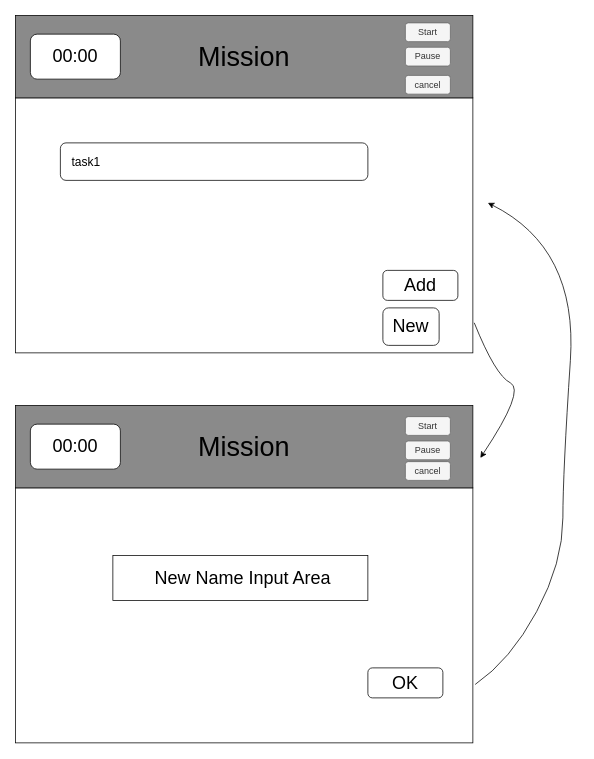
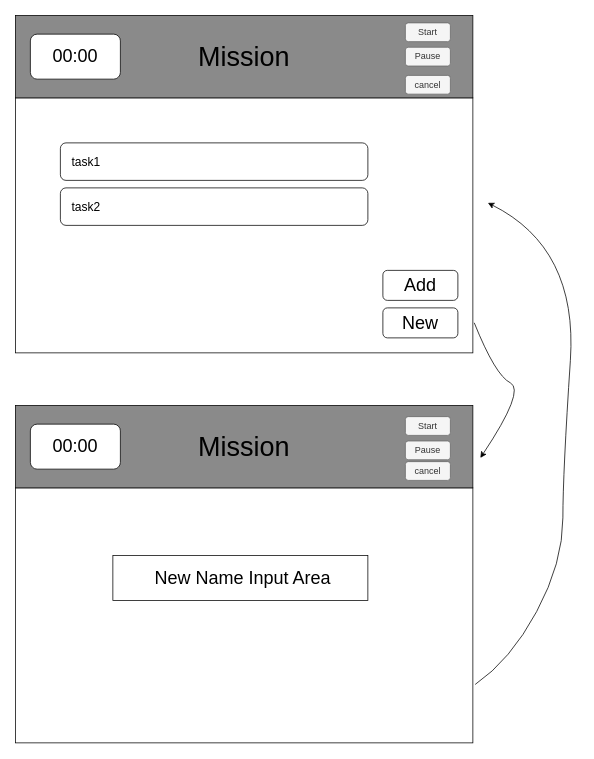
node "task2": added
node "New": size 56x38 -> 75x30
node "OK": removed
